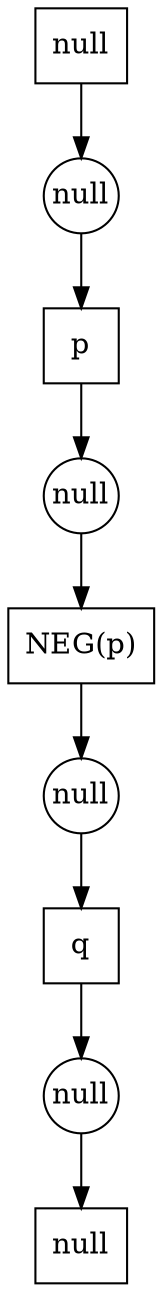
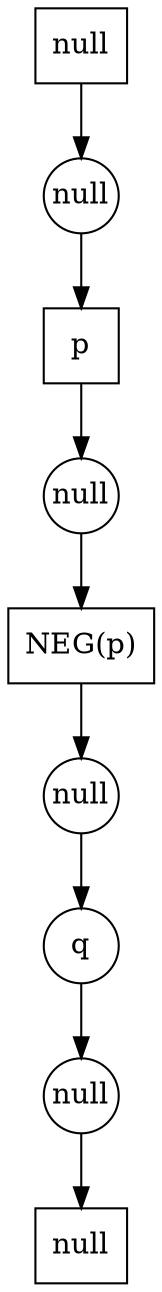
node "q": shape box -> circle
